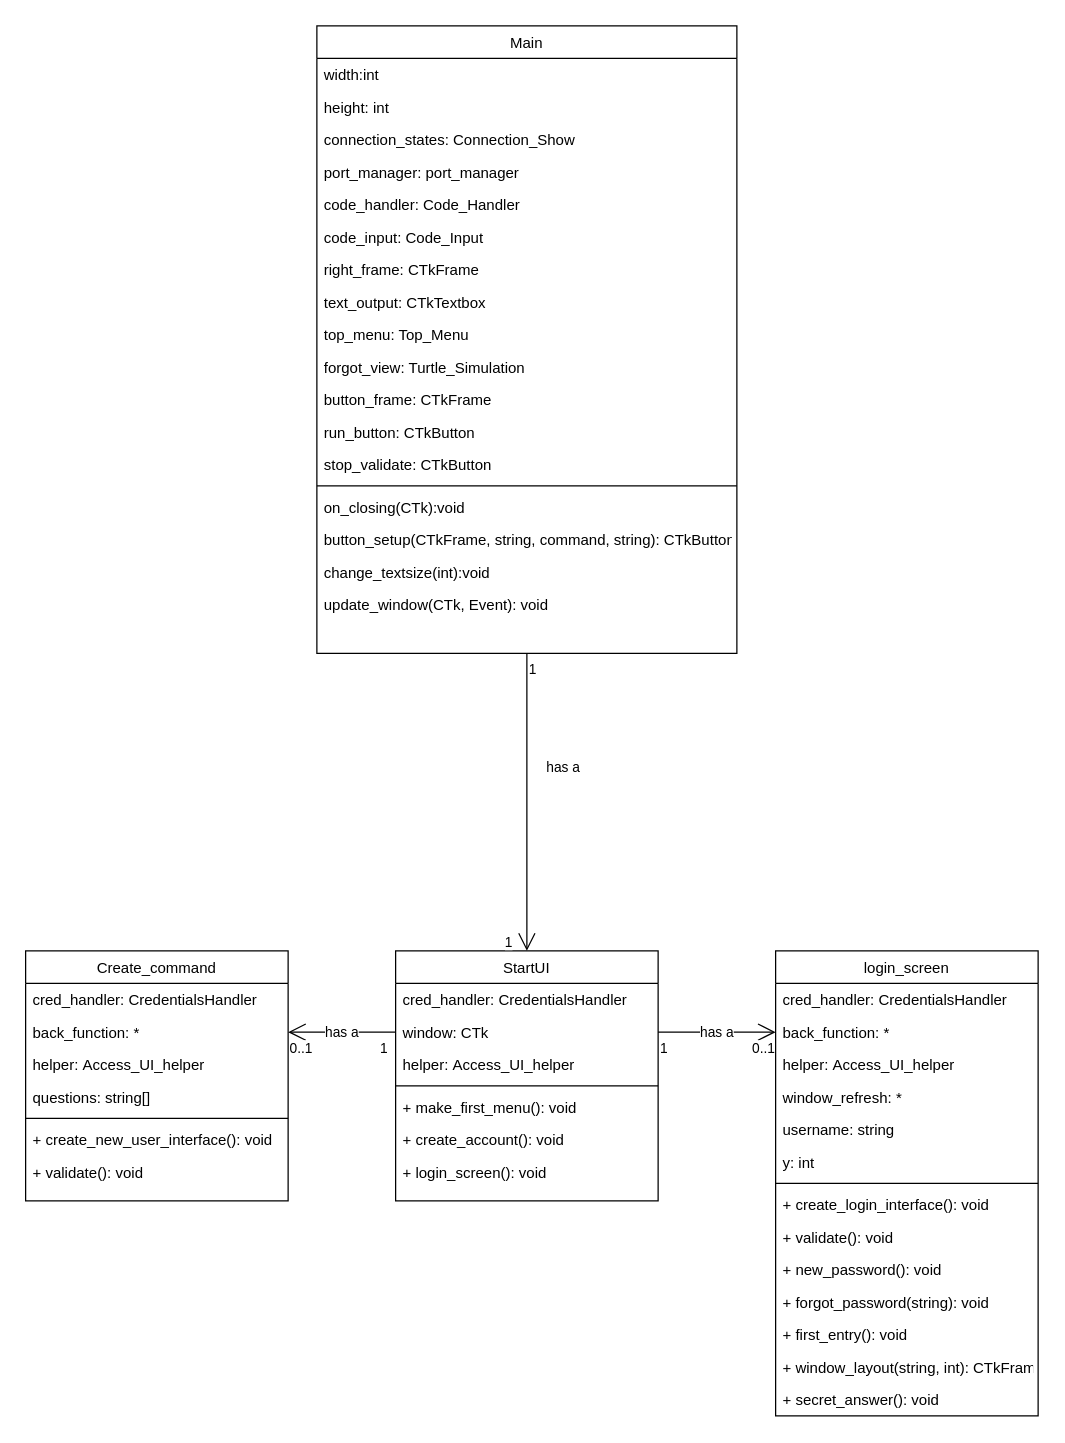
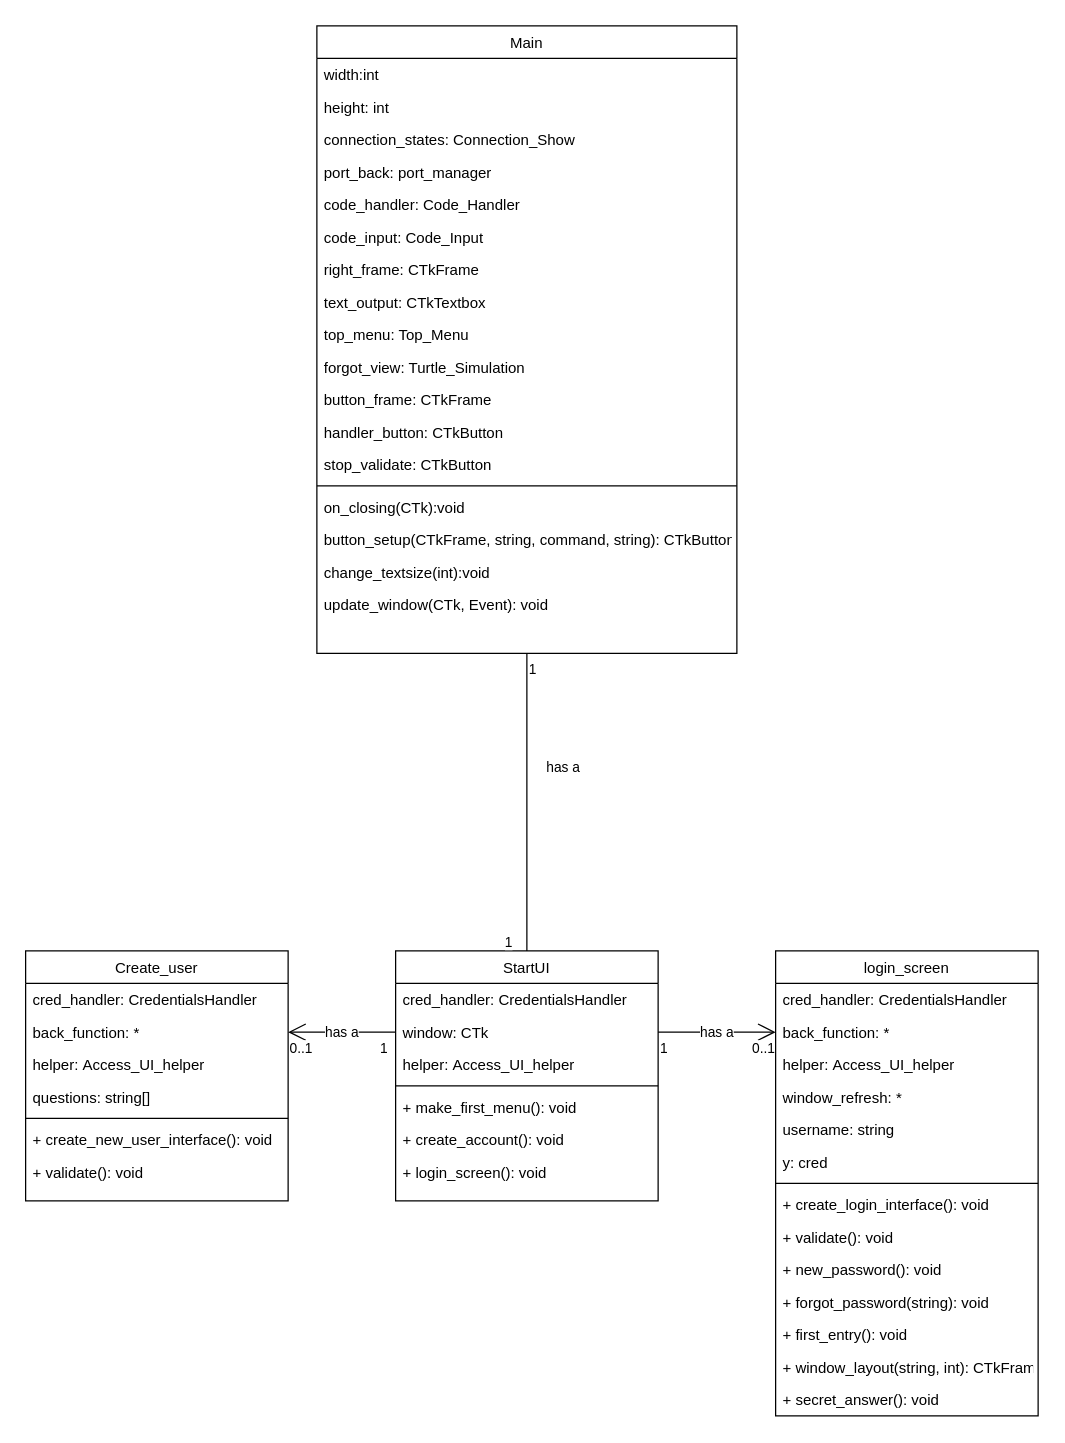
node "port_manager: port_manager": label "port_manager: port_manager" -> "port_back: port_manager"
node "run_button: CTkButton": label "run_button: CTkButton" -> "handler_button: CTkButton"
edge "Main" -> "StartUI": arrowhead open -> none
node "Create_command": label "Create_command" -> "Create_user"
node "y: int": label "y: int" -> "y: cred"
